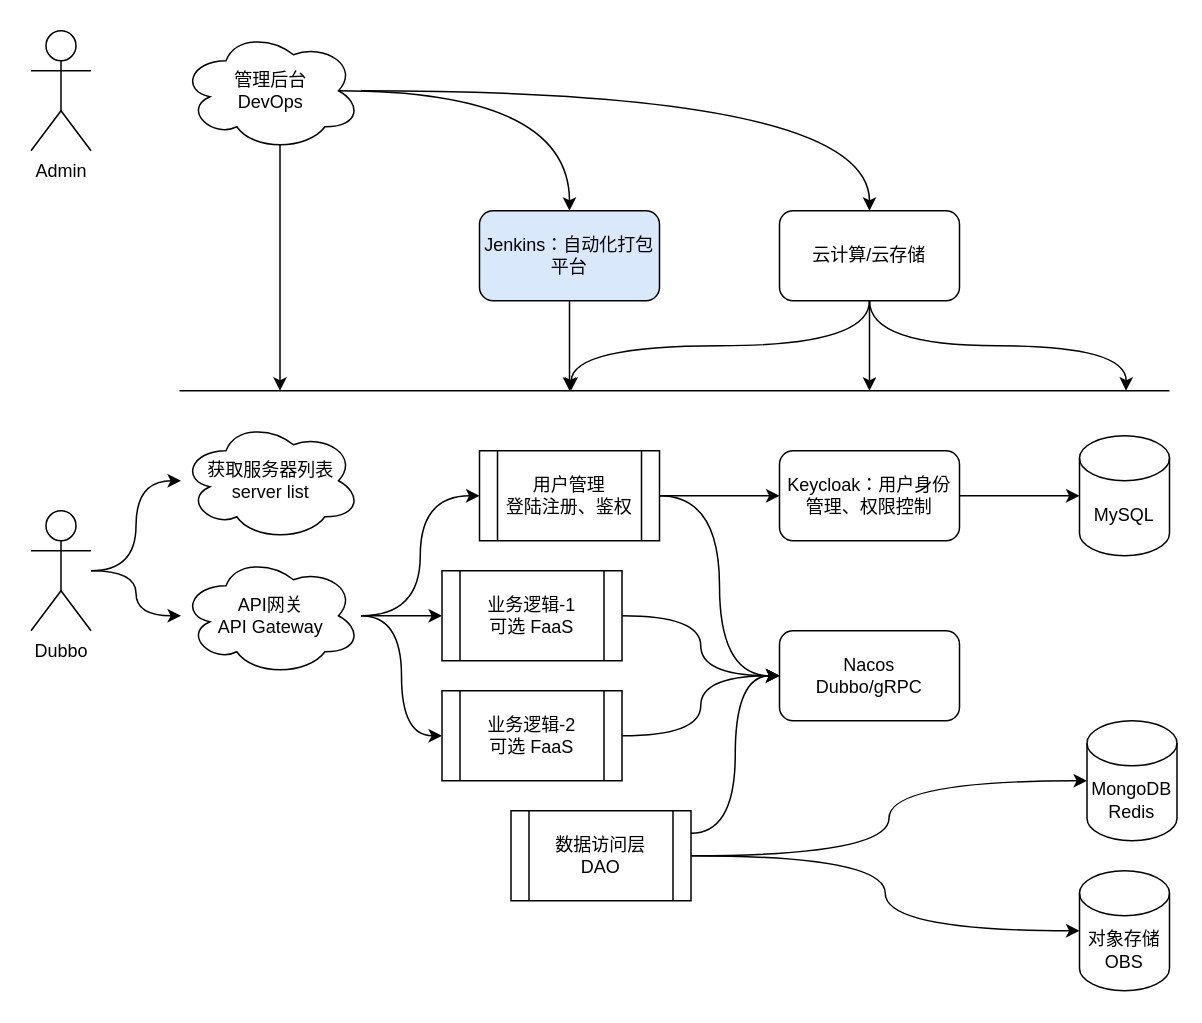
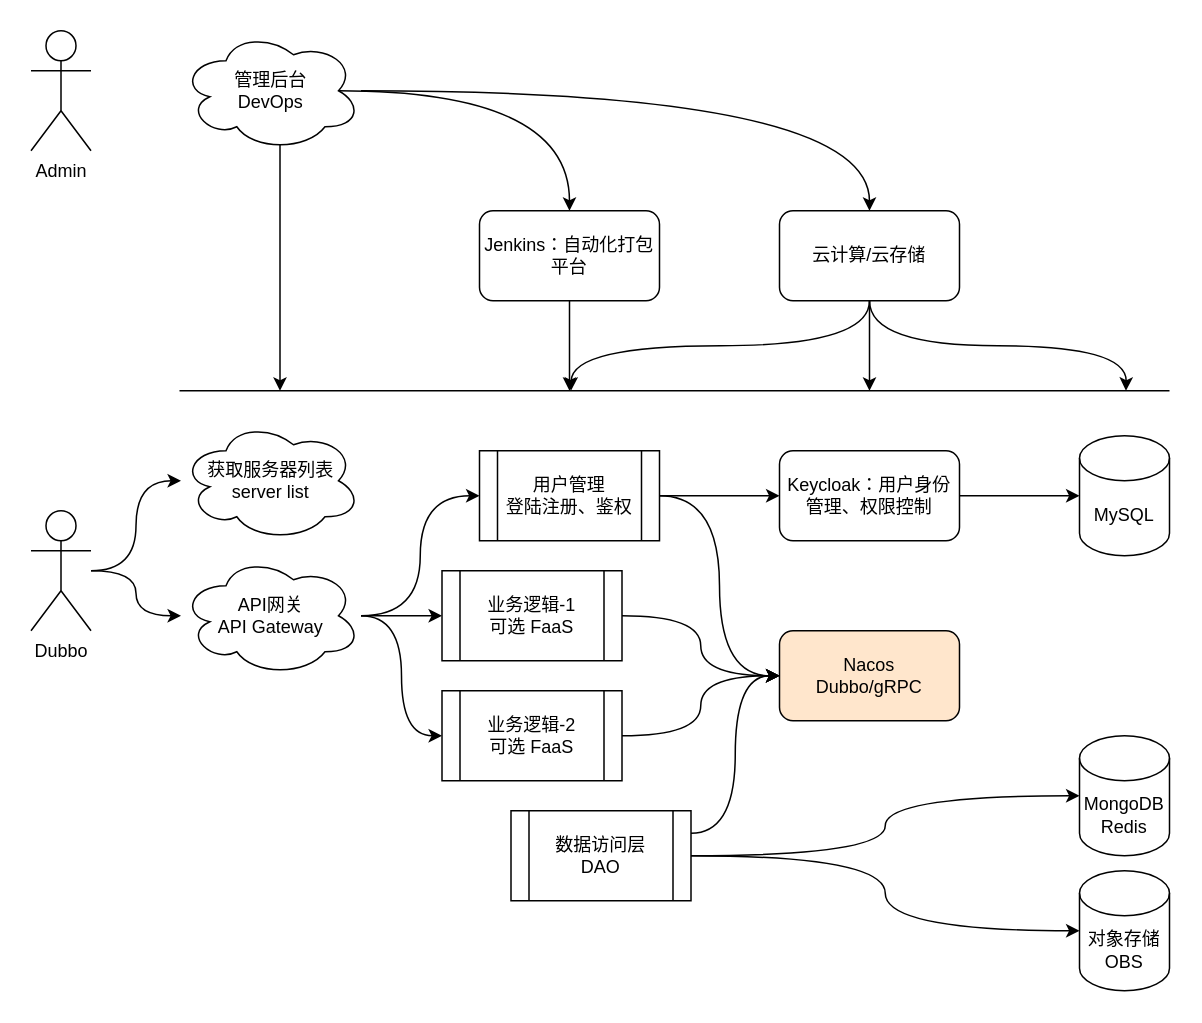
node "Jenkins：自动化打包平台": fillcolor #dae8fc -> #ffffff
node "Nacos Dubbo/gRPC": fillcolor #ffffff -> #ffe6cc
node "MongoDB Redis": moved (1132, 781) -> (1124, 796)
